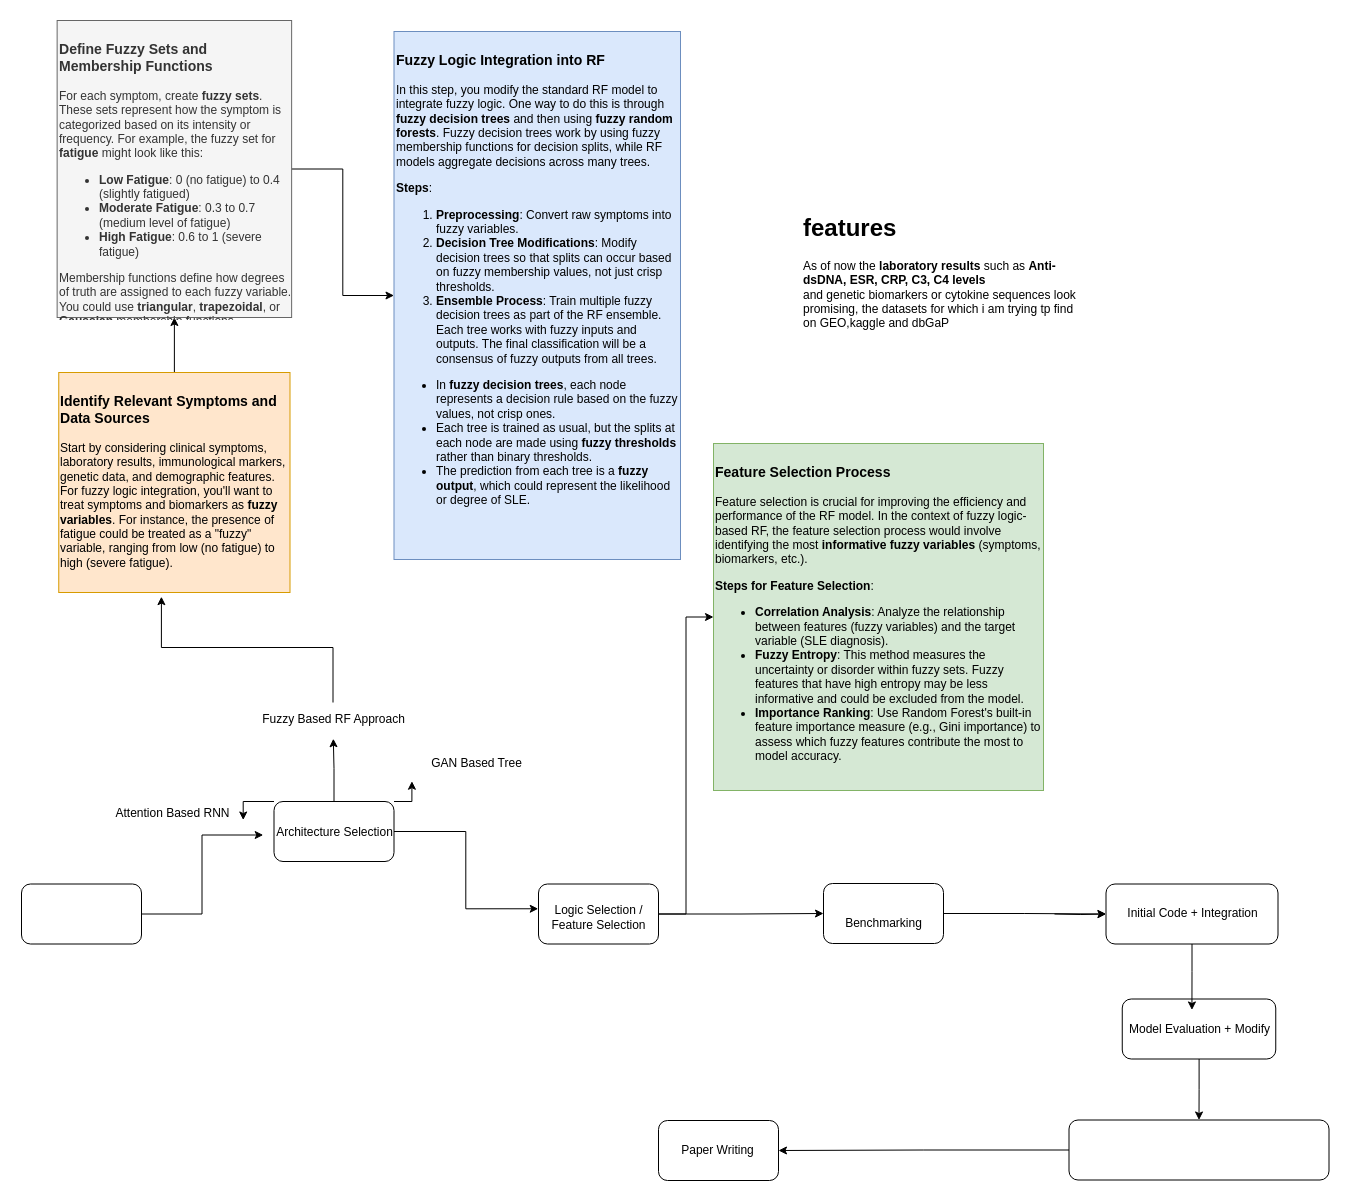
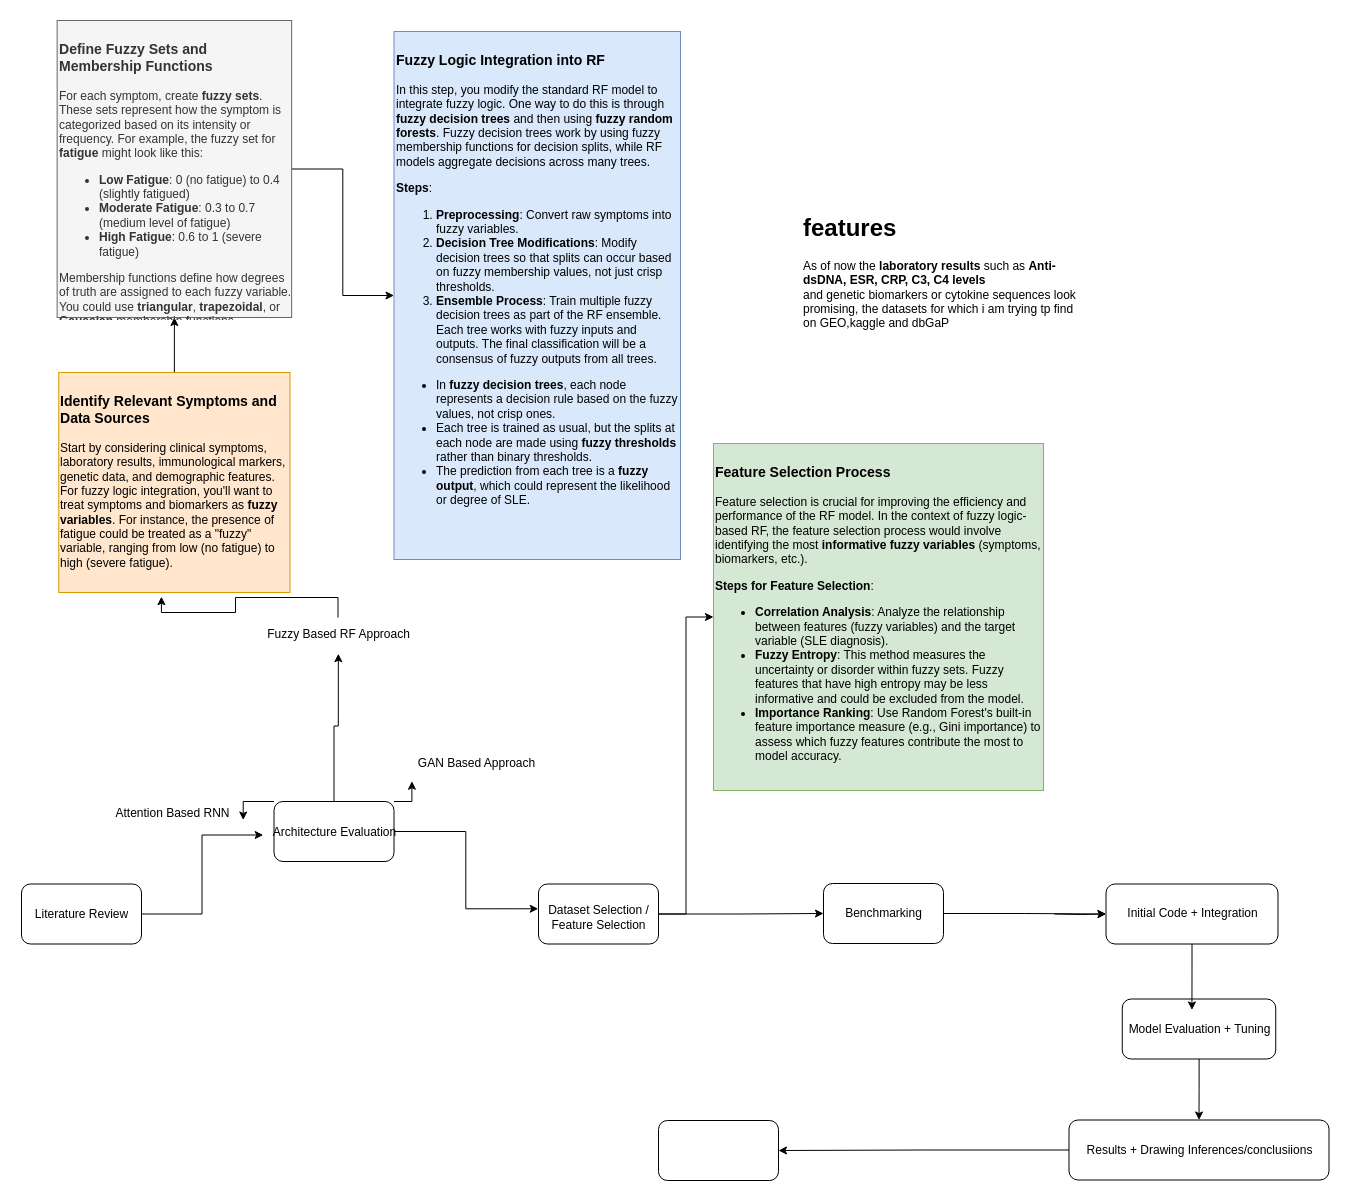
node "Fuzzy Based RF Approach": moved (333, 719) -> (338, 634)
node "GAN Based Tree": label "GAN Based Tree" -> "GAN Based Approach"
node "Architecture Selection": label "Architecture Selection" -> "Architecture Evaluation"
node "Literature Review": added
node "Logic Selection / Feature Selection": label "Logic Selection / Feature Selection" -> "Dataset Selection / Feature Selection"
node "Benchmarking": moved (883, 923) -> (883, 913)
node "Model Evaluation + Modify": label "Model Evaluation + Modify" -> "Model Evaluation + Tuning"
node "Results + Drawing Inferences/conclusiions": added
node "Paper Writing": removed
